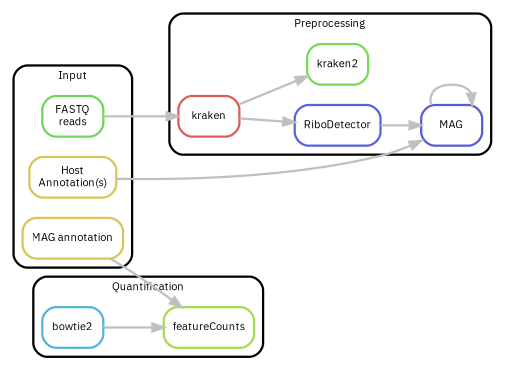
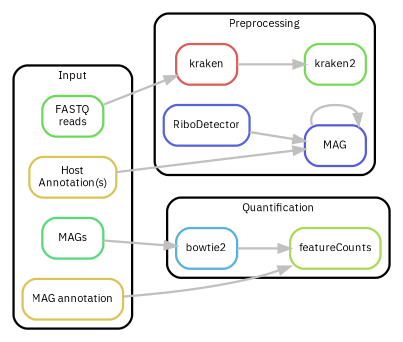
edge "kraken" -> "RiboDetector": removed
node "MAGs": added
